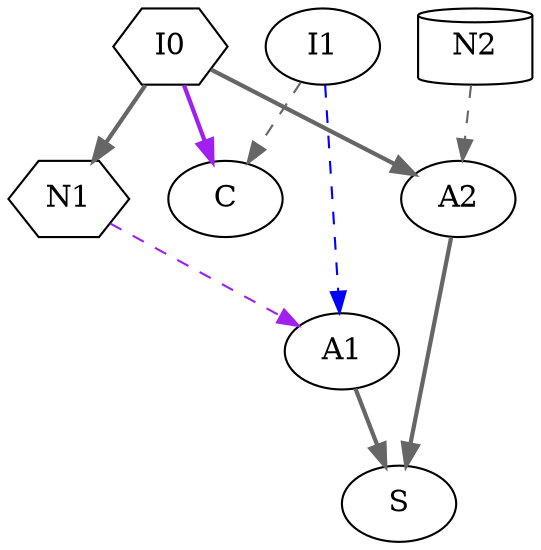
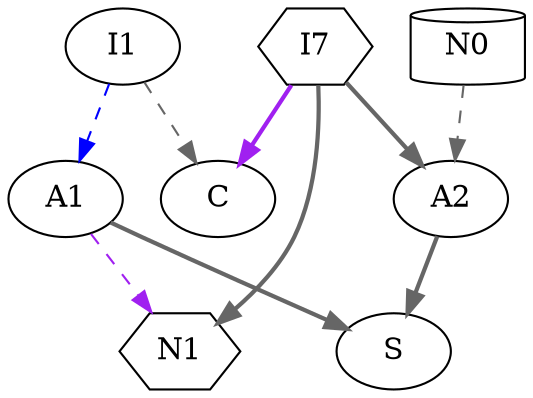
node "I0": label "I0" -> "I7"
node "N2": label "N2" -> "N0"
edge "N1" -> "A1": reversed
